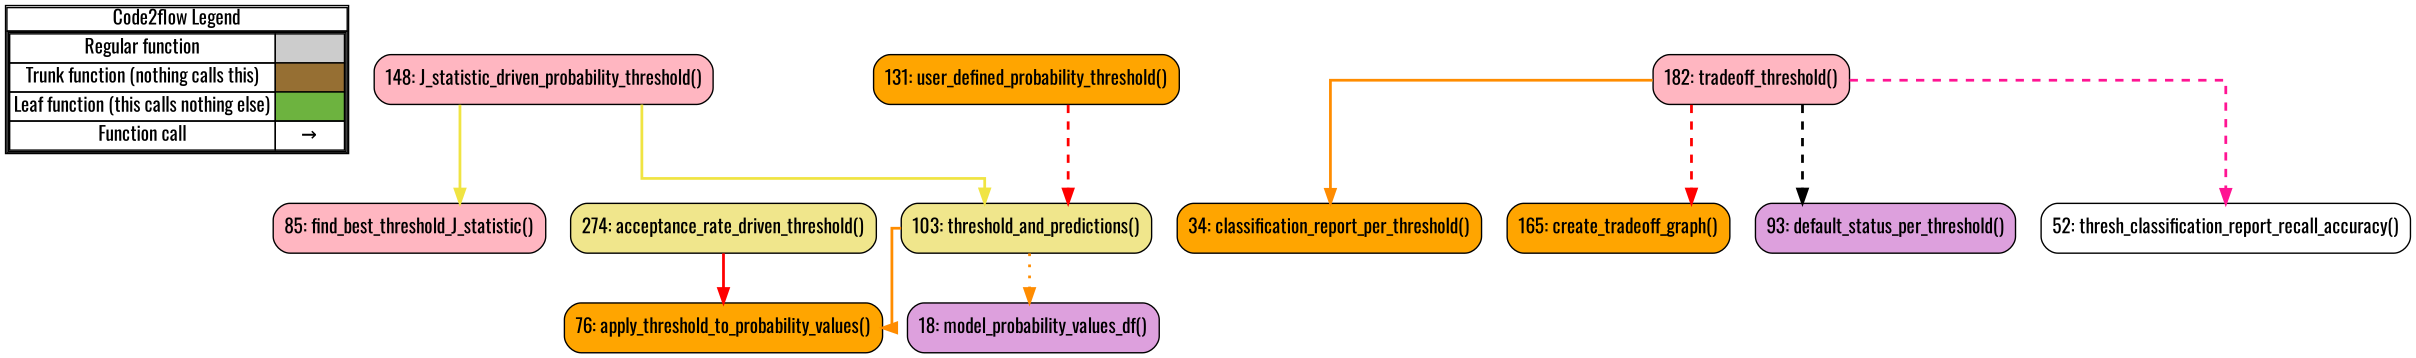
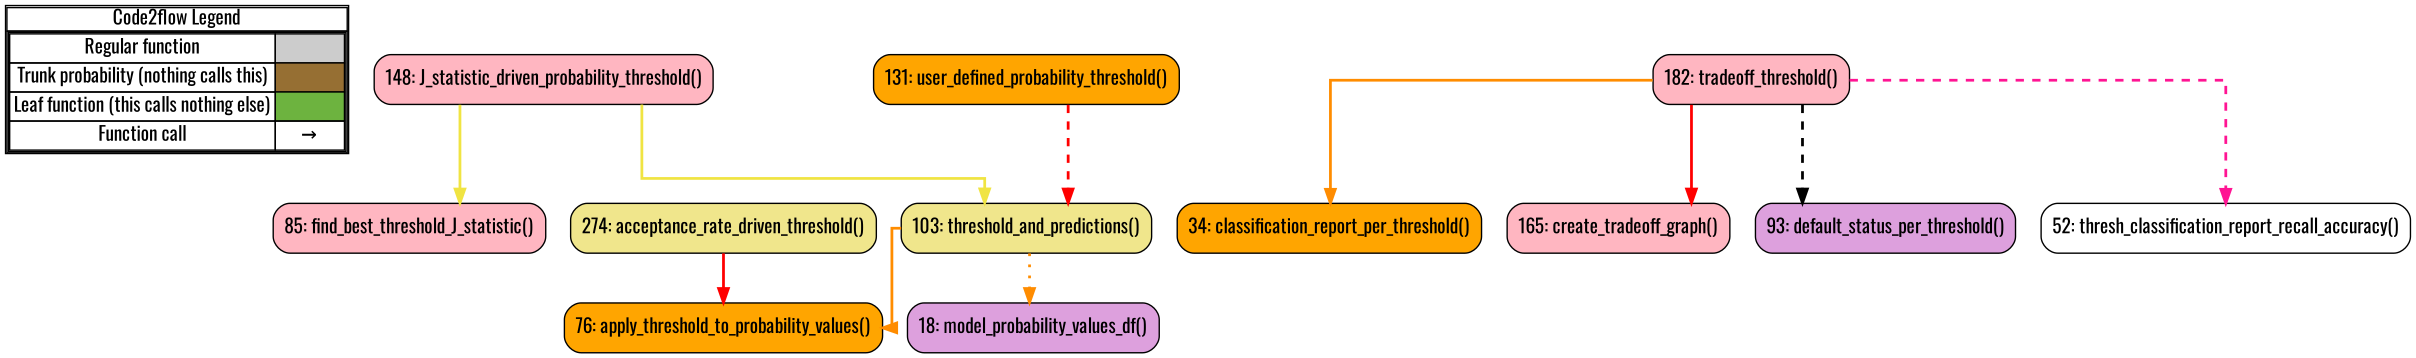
node "Code2flow Legend": text "Trunk function (nothing calls this)" -> "Trunk probability (nothing calls this)"
edge "182: tradeoff_threshold()" -> "165: create_tradeoff_graph()": style dashed -> bold
node "165: create_tradeoff_graph()": fillcolor orange -> lightpink
